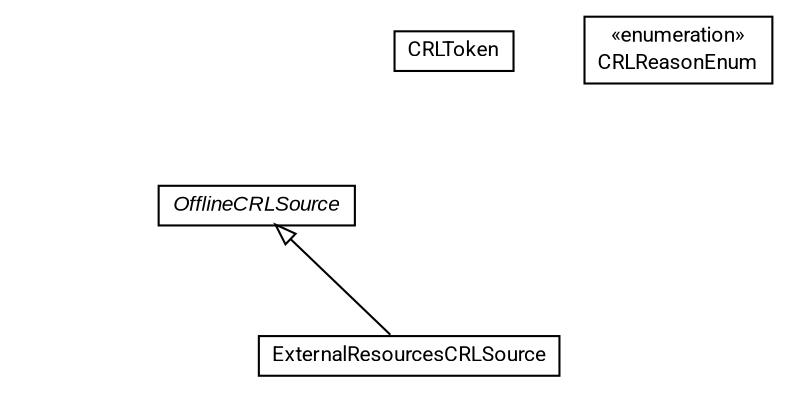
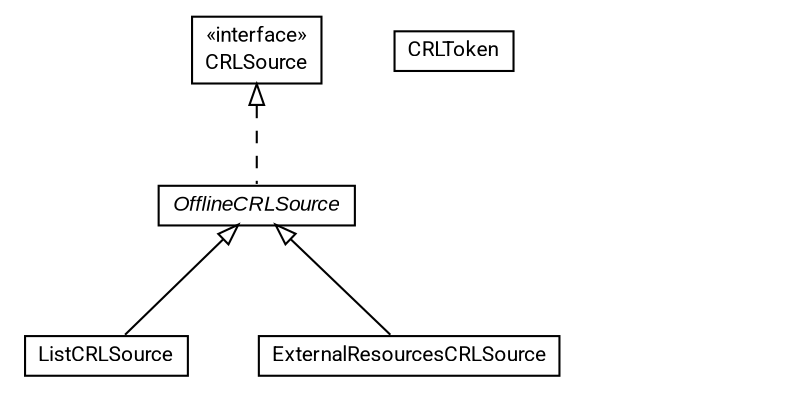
node "CRLSource": added
node "CRLReasonEnum": removed
node "ListCRLSource": added
